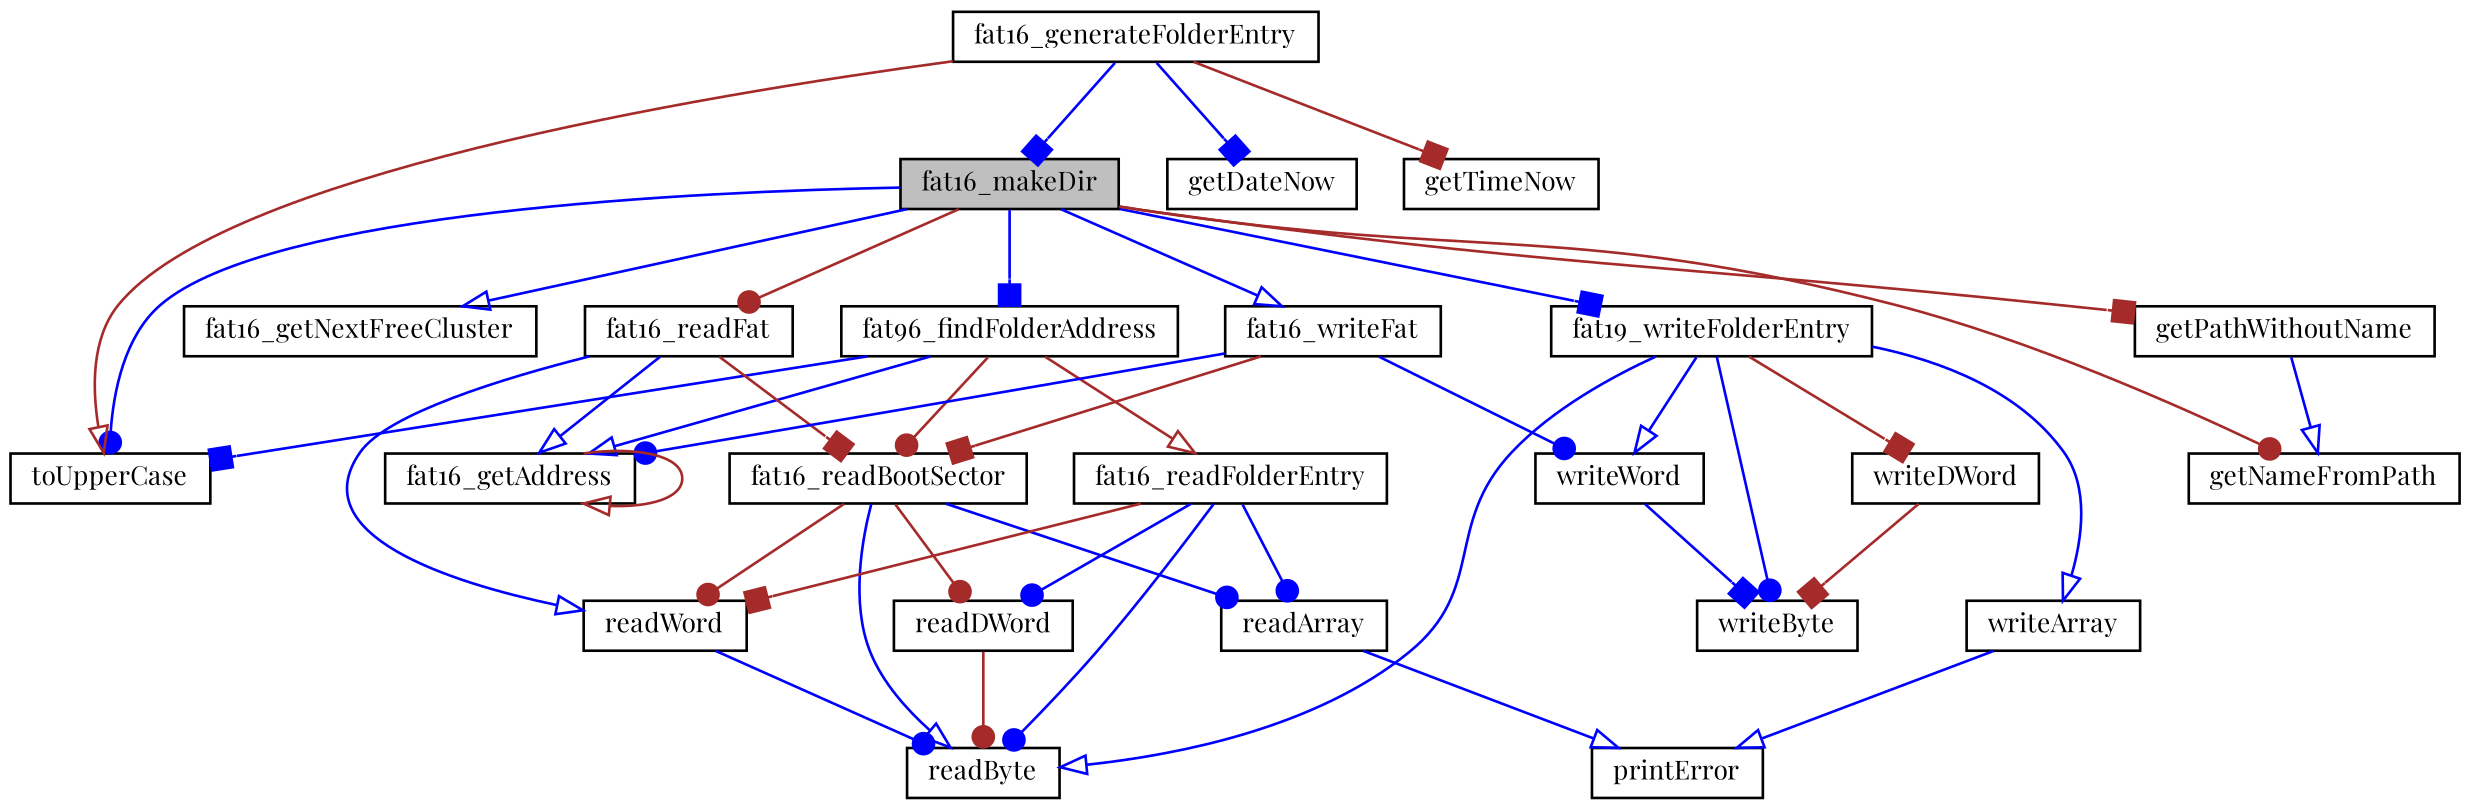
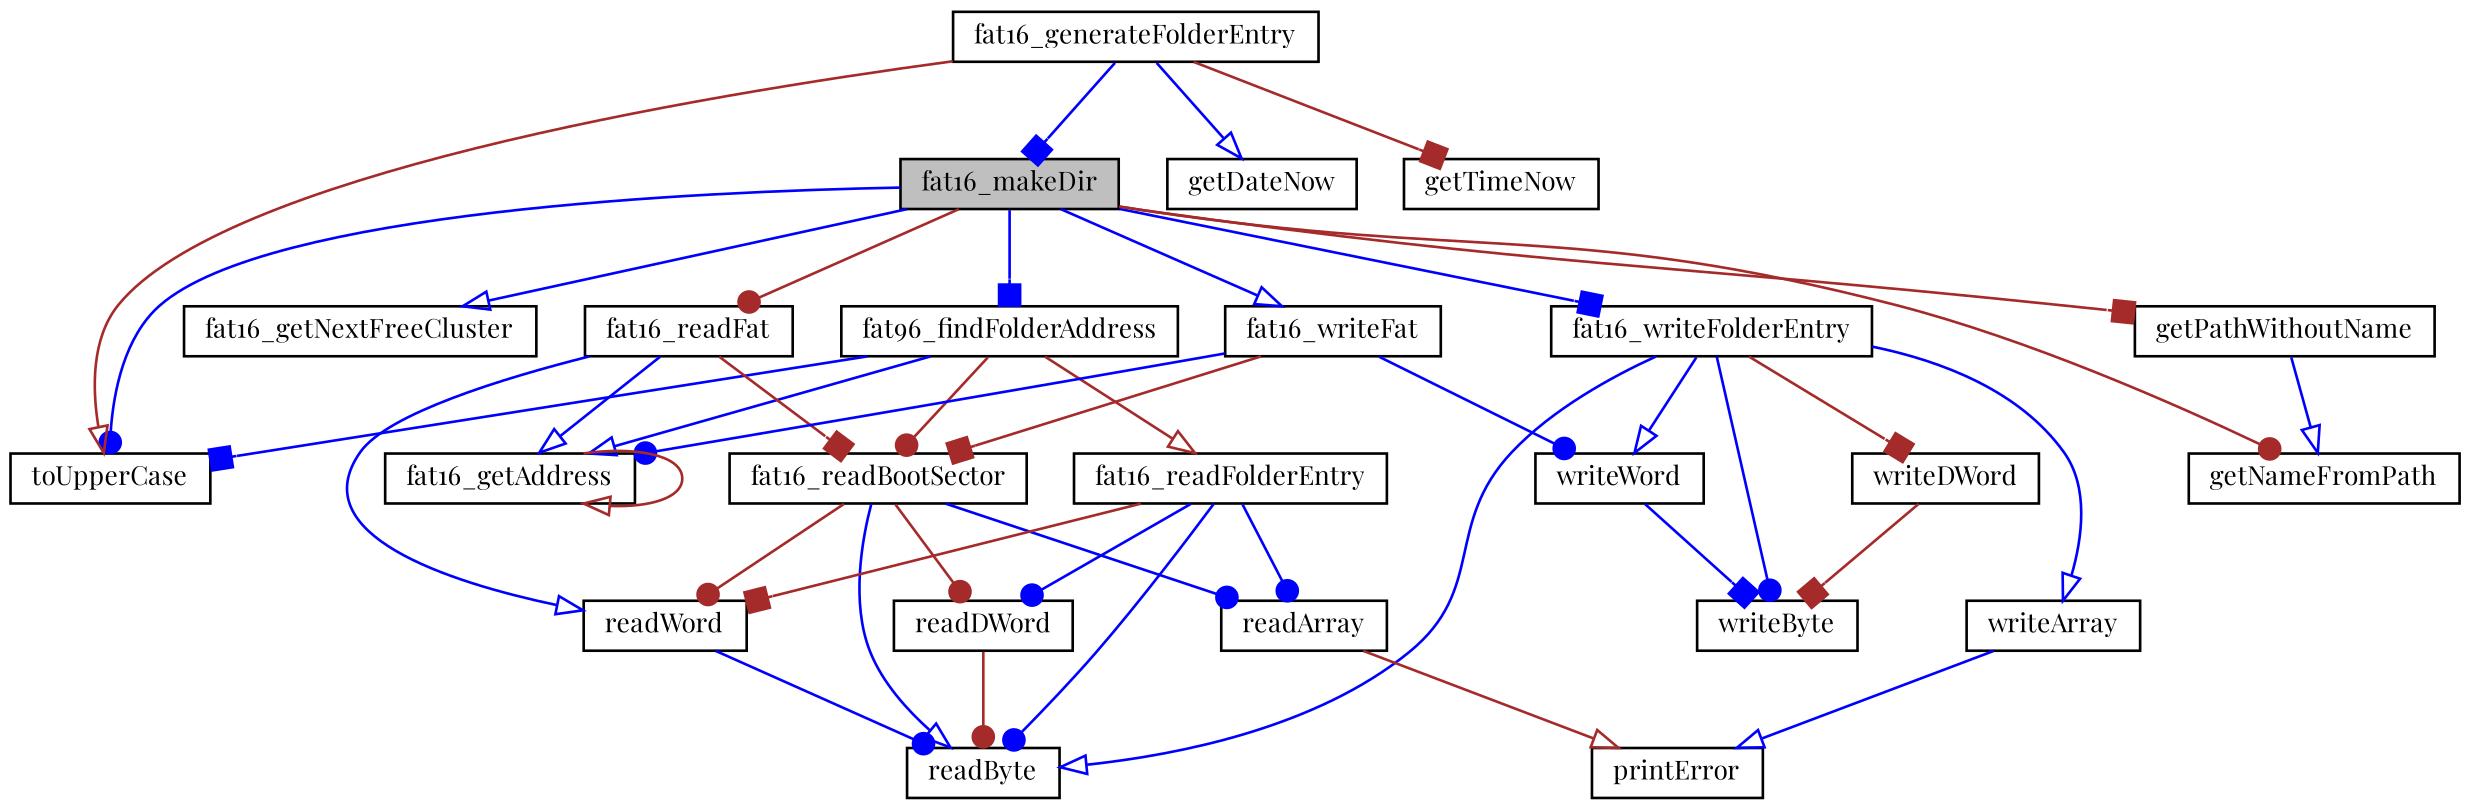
edge "fat16_generateFolderEntry" -> "getDateNow": arrowhead box -> onormal
node "fat19_writeFolderEntry": label "fat19_writeFolderEntry" -> "fat16_writeFolderEntry"
edge "readArray" -> "printError": color blue -> brown
